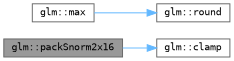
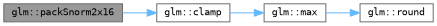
edge "glm::clamp" -> "glm::max": added
